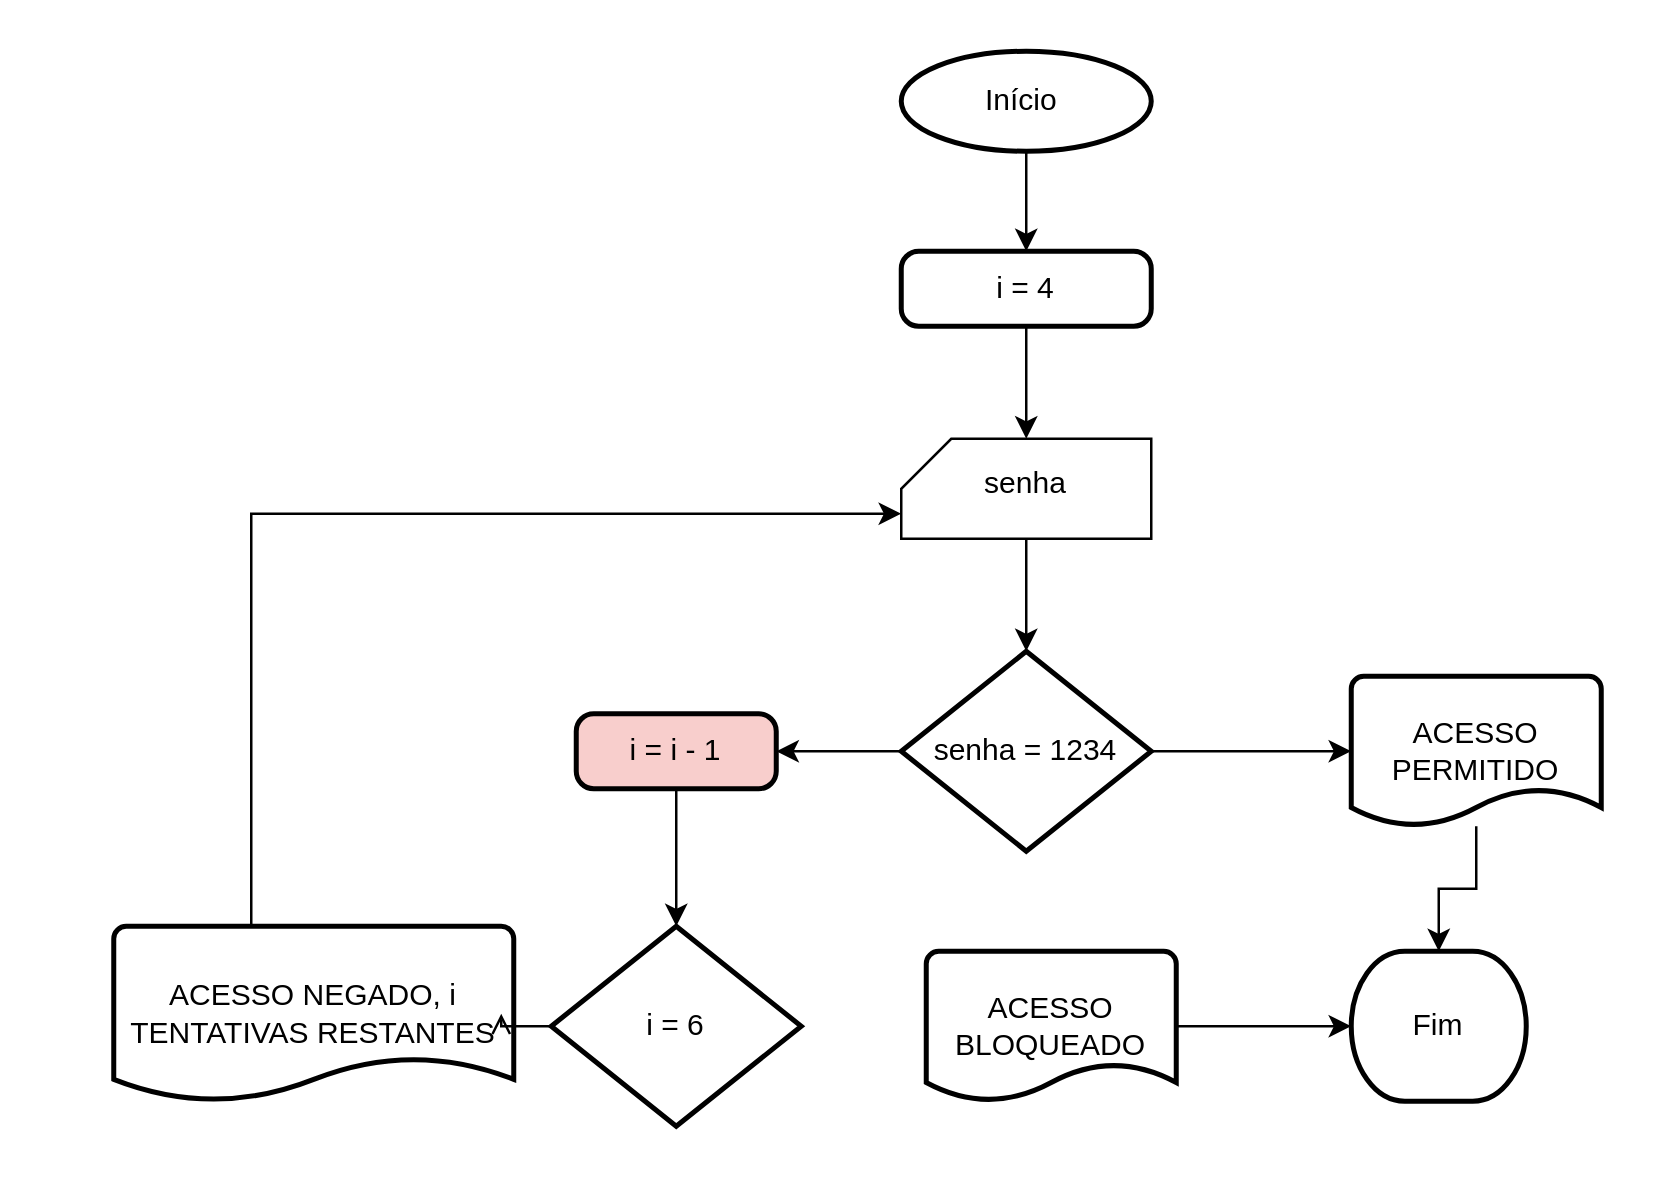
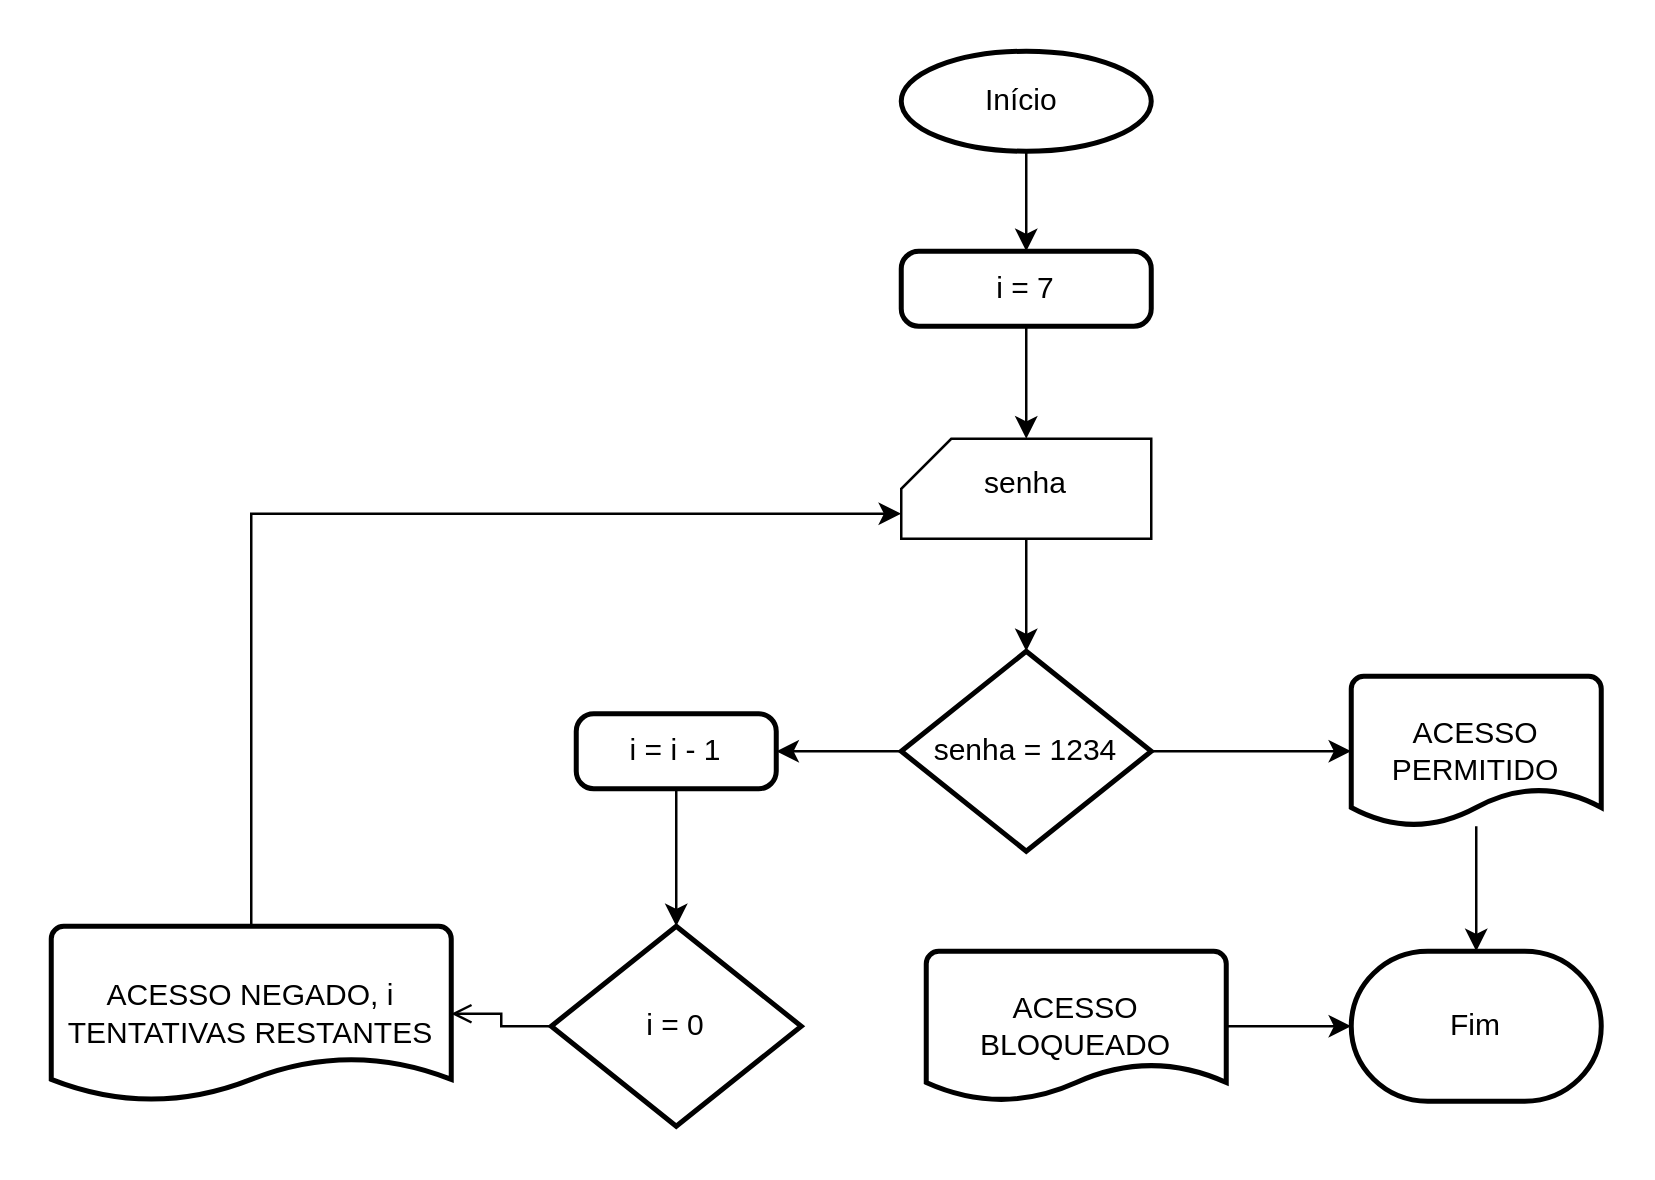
node "i = 4": label "i = 4" -> "i = 7"
node "i = i - 1": fillcolor #f8cecc -> #ffffff
node "ACESSO NEGADO, i TENTATIVAS RESTANTES": moved (314, 1014) -> (251, 1014)
node "i = 6": label "i = 6" -> "i = 0"
node "ACESSO BLOQUEADO": size 250x150 -> 300x150
node "Fim": size 175x150 -> 250x150
